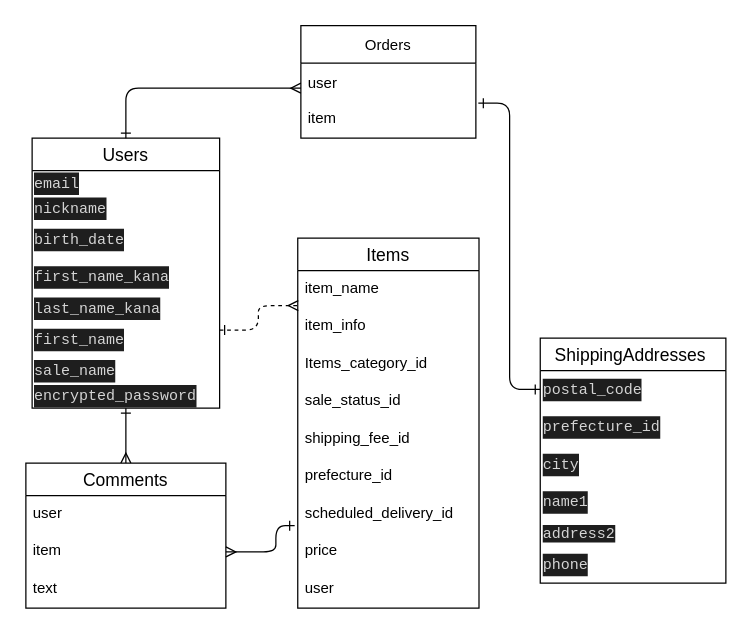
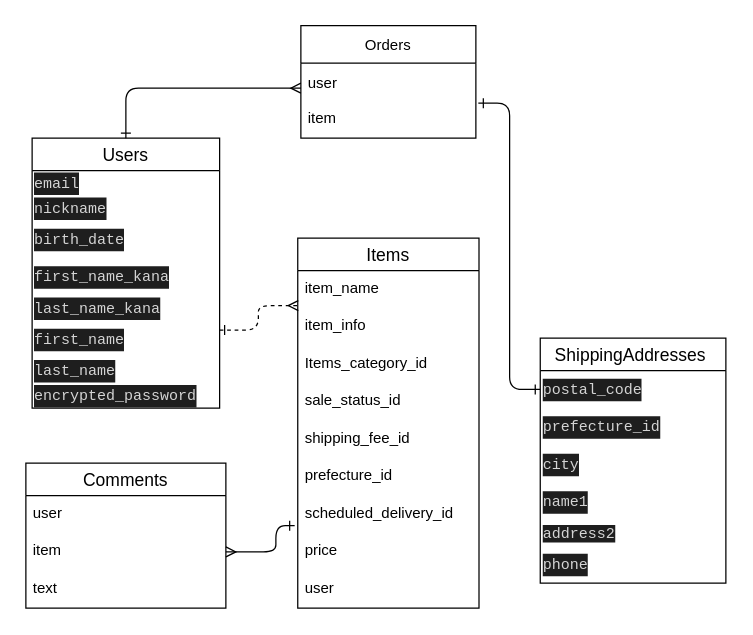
node "sale_name": label "sale_name" -> "last_name"
edge "Users" -- "Comments": removed
